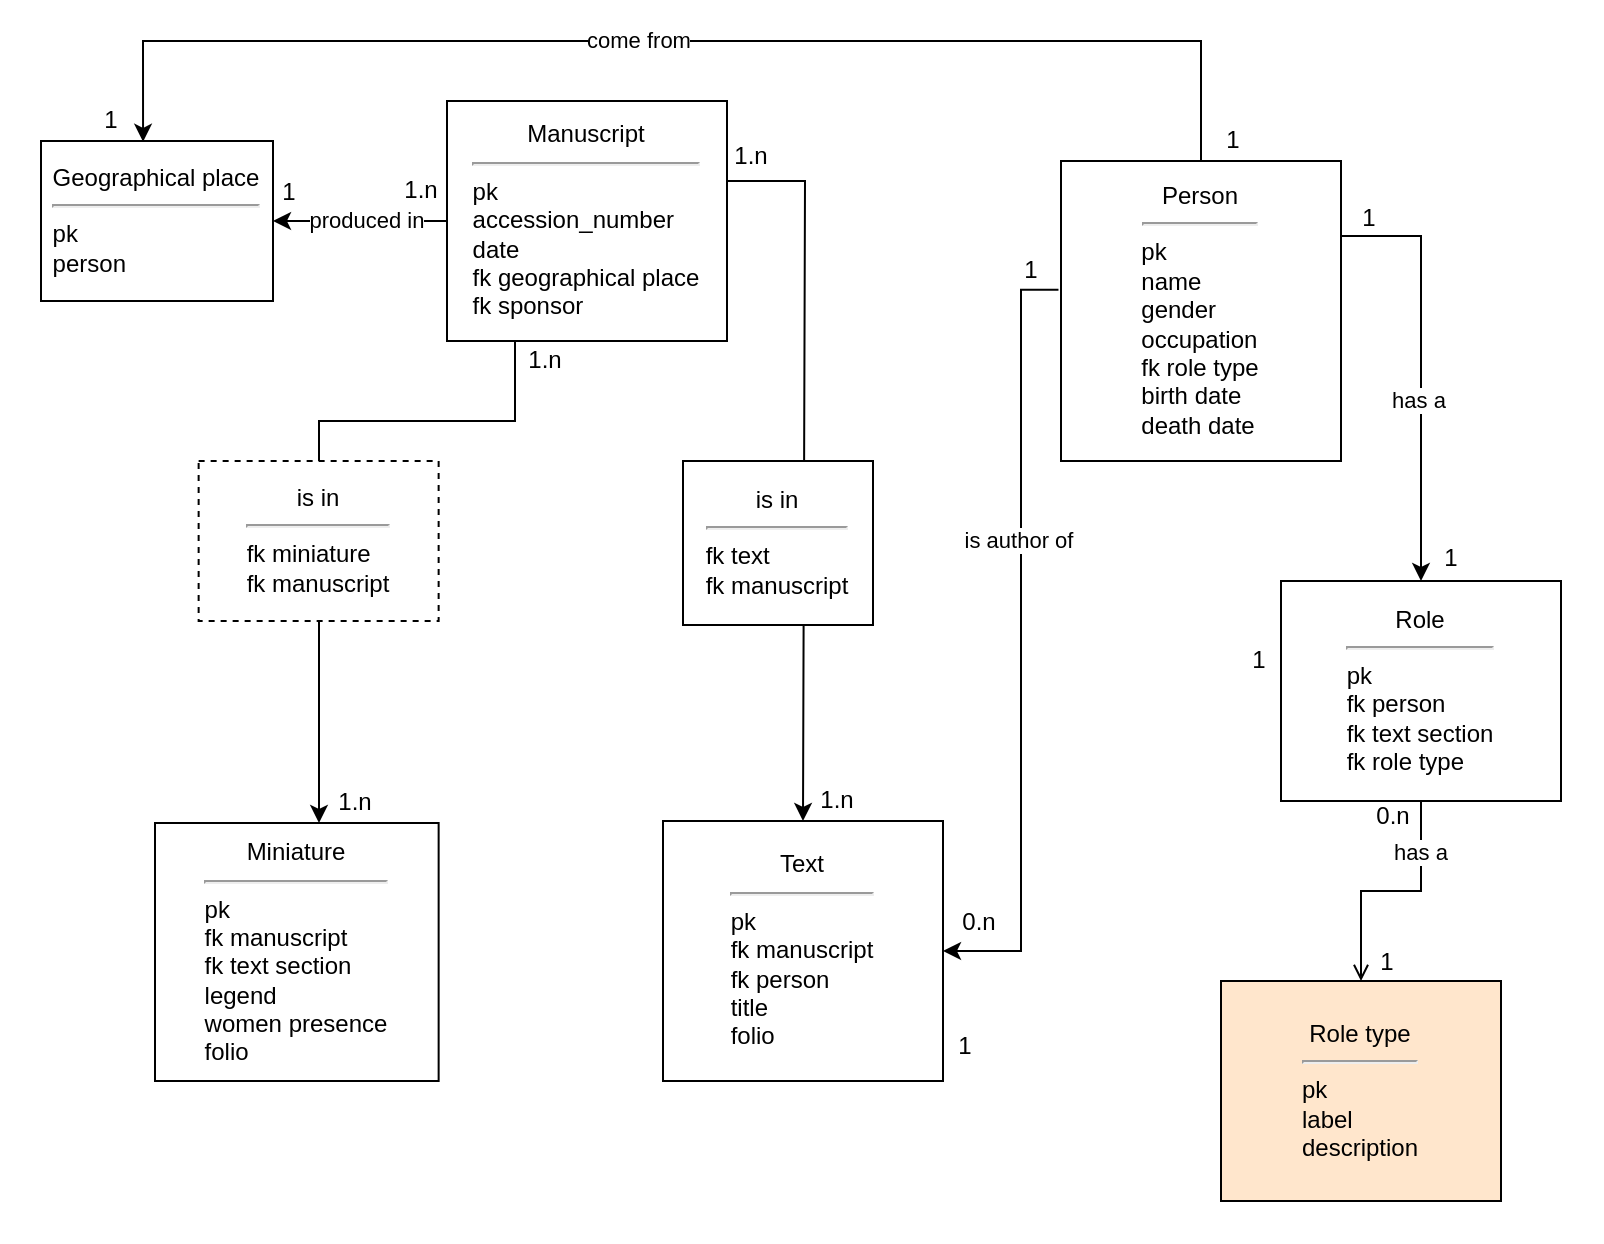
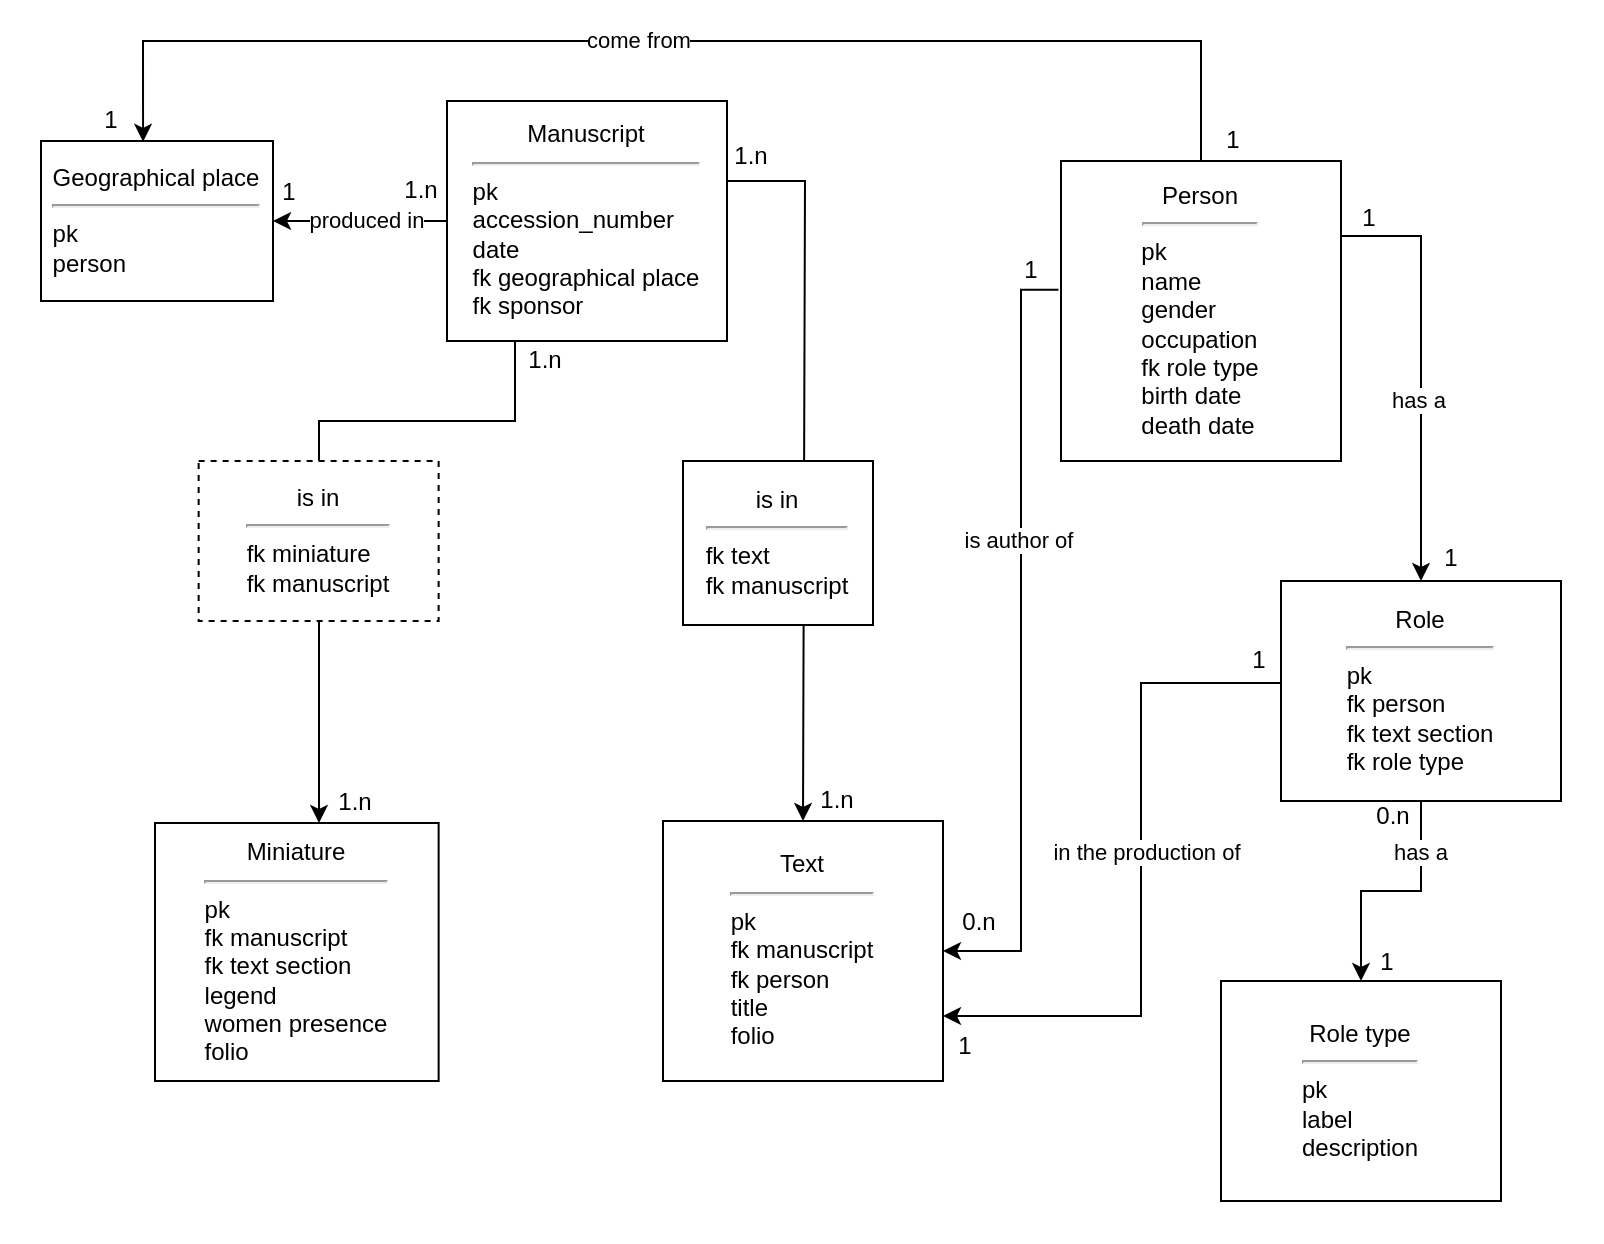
edge "Role pk fk person fk text section fk role type" -> "Text pk fk manuscript fk person title folio": added, label "in the production of"
edge "Role pk fk person fk text section fk role type" -> "Role type pk label description": arrowhead open -> classic
node "Role type pk label description": fillcolor #ffe6cc -> #ffffff
